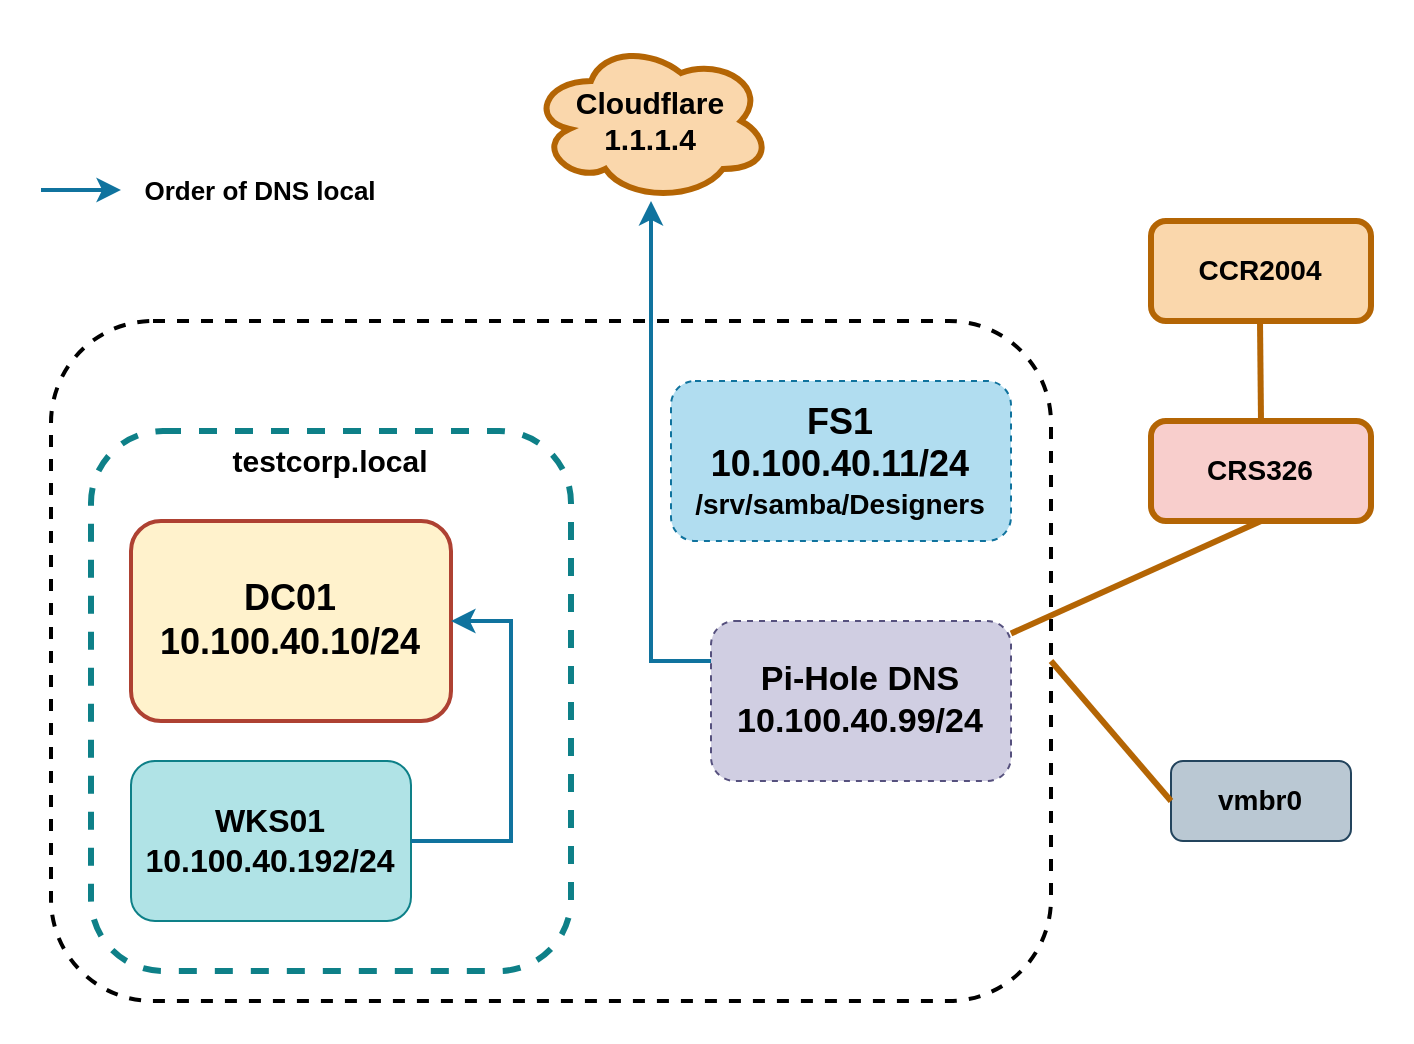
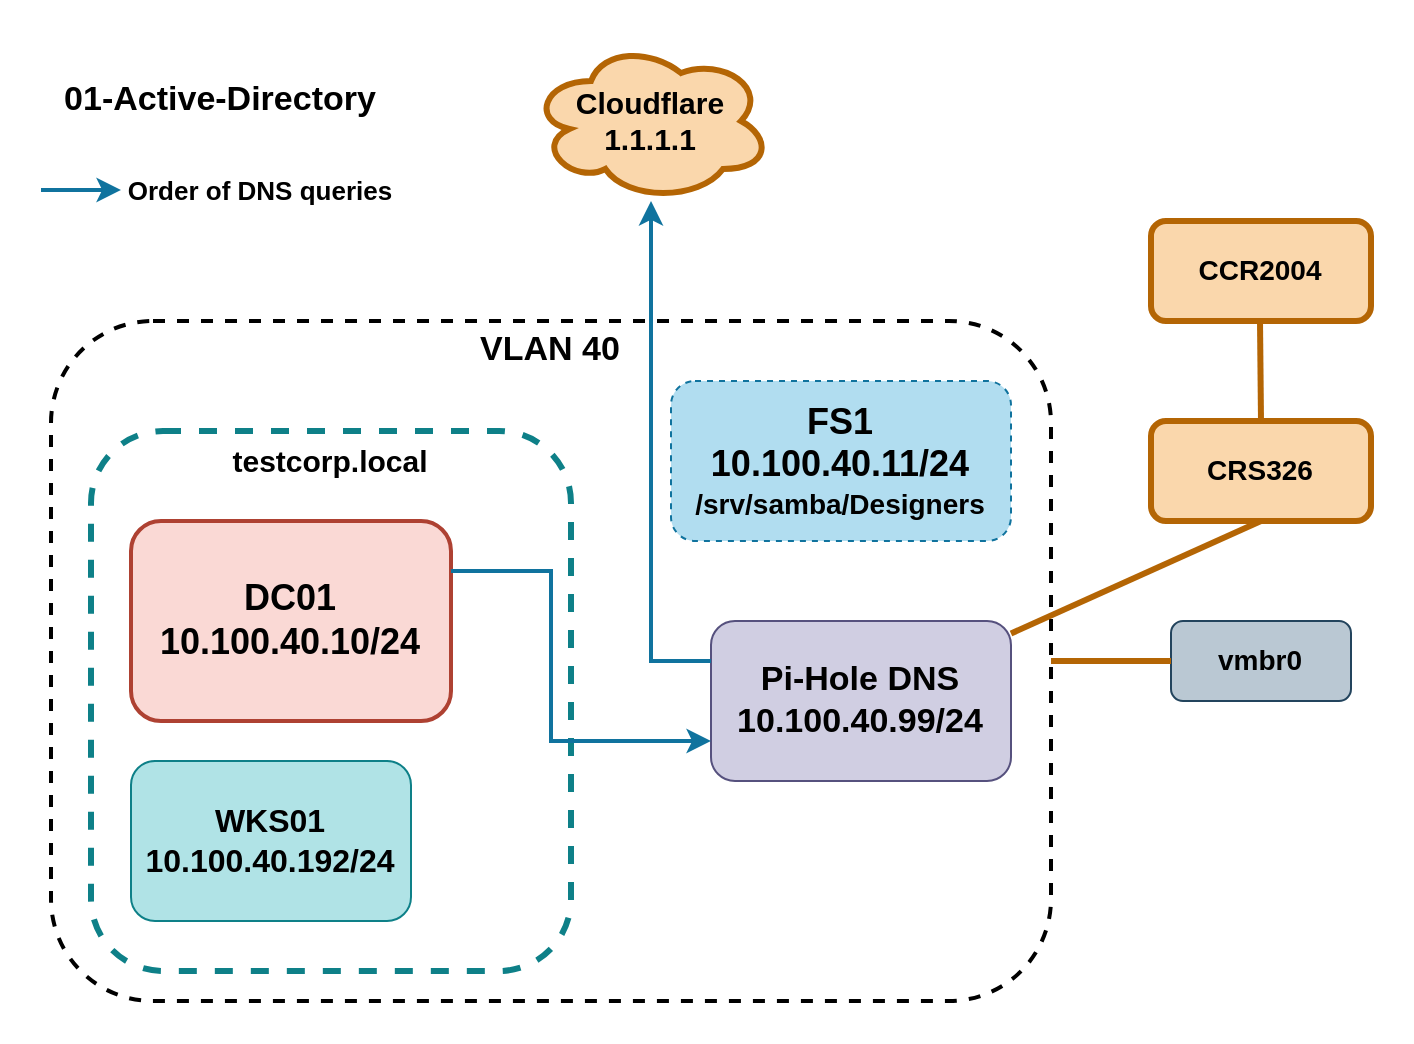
node "01-Active-Directory": added
node "Cloudflare 1.1.1.4": label "Cloudflare 1.1.1.4" -> "Cloudflare 1.1.1.1"
node "Order of DNS local": label "Order of DNS local" -> "Order of DNS queries"
node "VLAN 40": added
node "CRS326": fillcolor #f8cecc -> #fad7ac
node "DC01 10.100.40.10/24": fillcolor #fff2cc -> #fad9d5
edge "DC01 10.100.40.10/24" -> "Pi-Hole DNS 10.100.40.99/24": added
node "Pi-Hole DNS 10.100.40.99/24": style dashed -> solid
edge "WKS01 10.100.40.192/24" -> "DC01 10.100.40.10/24": removed
node "vmbr0": moved (1261, 801) -> (1261, 661)
